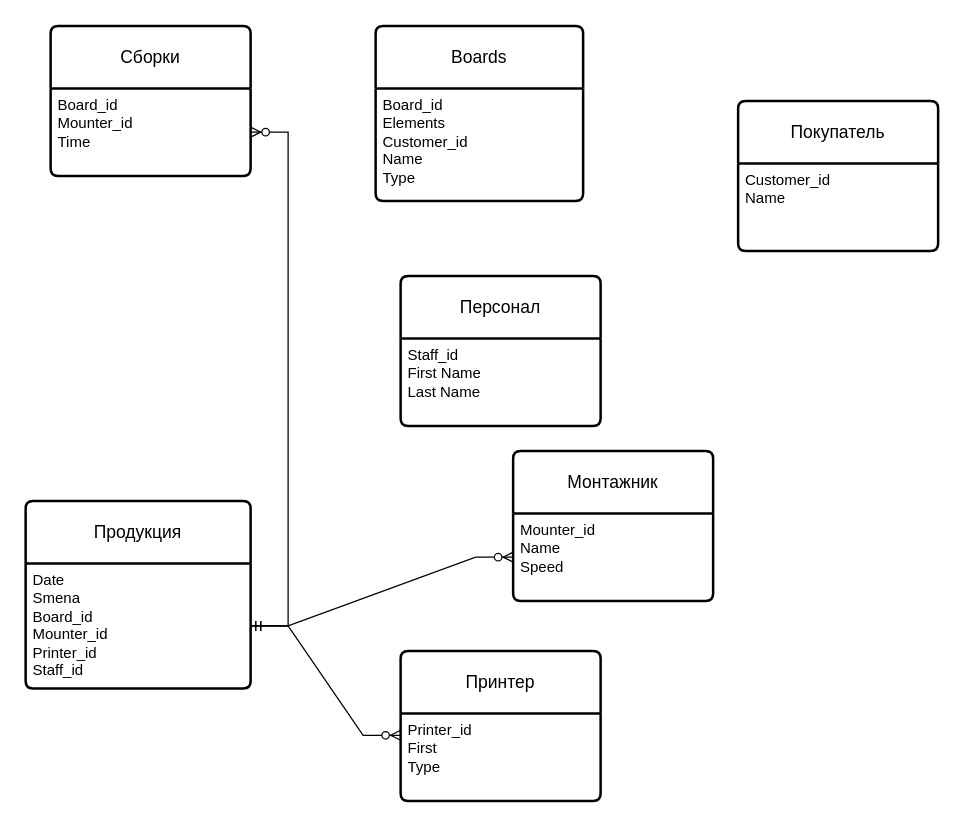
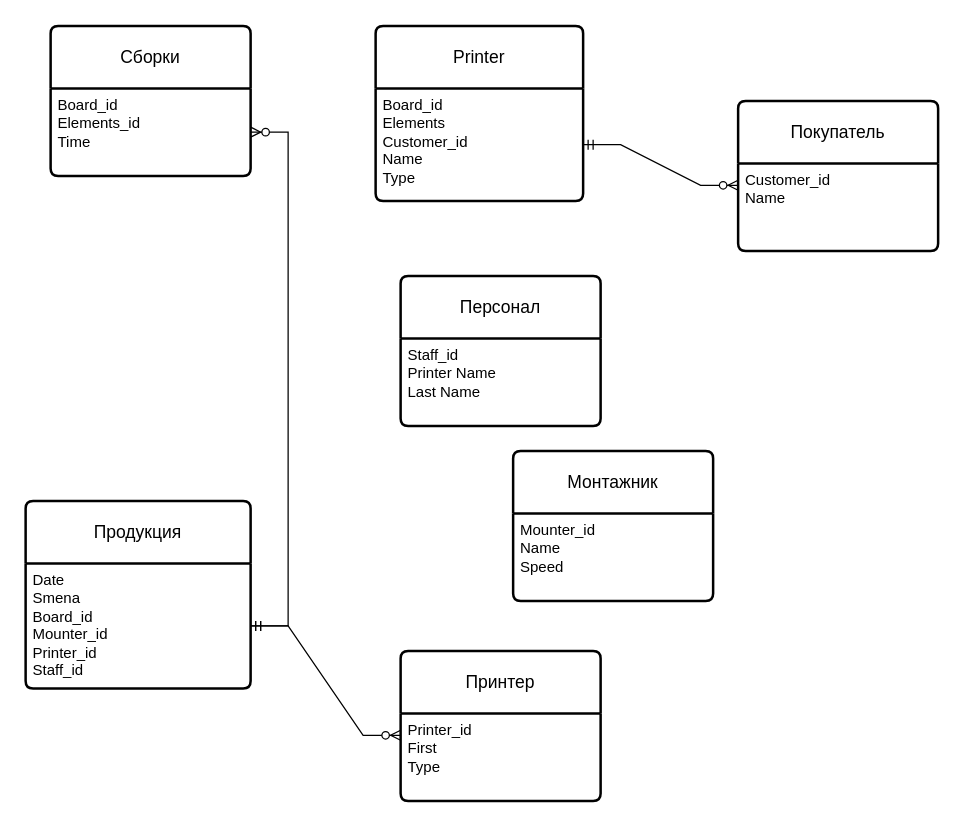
node "Boards": label "Boards" -> "Printer"
node "Board_id Mounter_id Time": label "Board_id Mounter_id Time" -> "Board_id Elements_id Time"
edge "Board_id Elements Customer_id Name Type" -- "Customer_id Name": added
node "Staff_id First Name Last Name": label "Staff_id First Name Last Name" -> "Staff_id Printer Name Last Name"
edge "Mounter_id Name Speed" -- "Date Smena Board_id Mounter_id Printer_id Staff_id": removed
